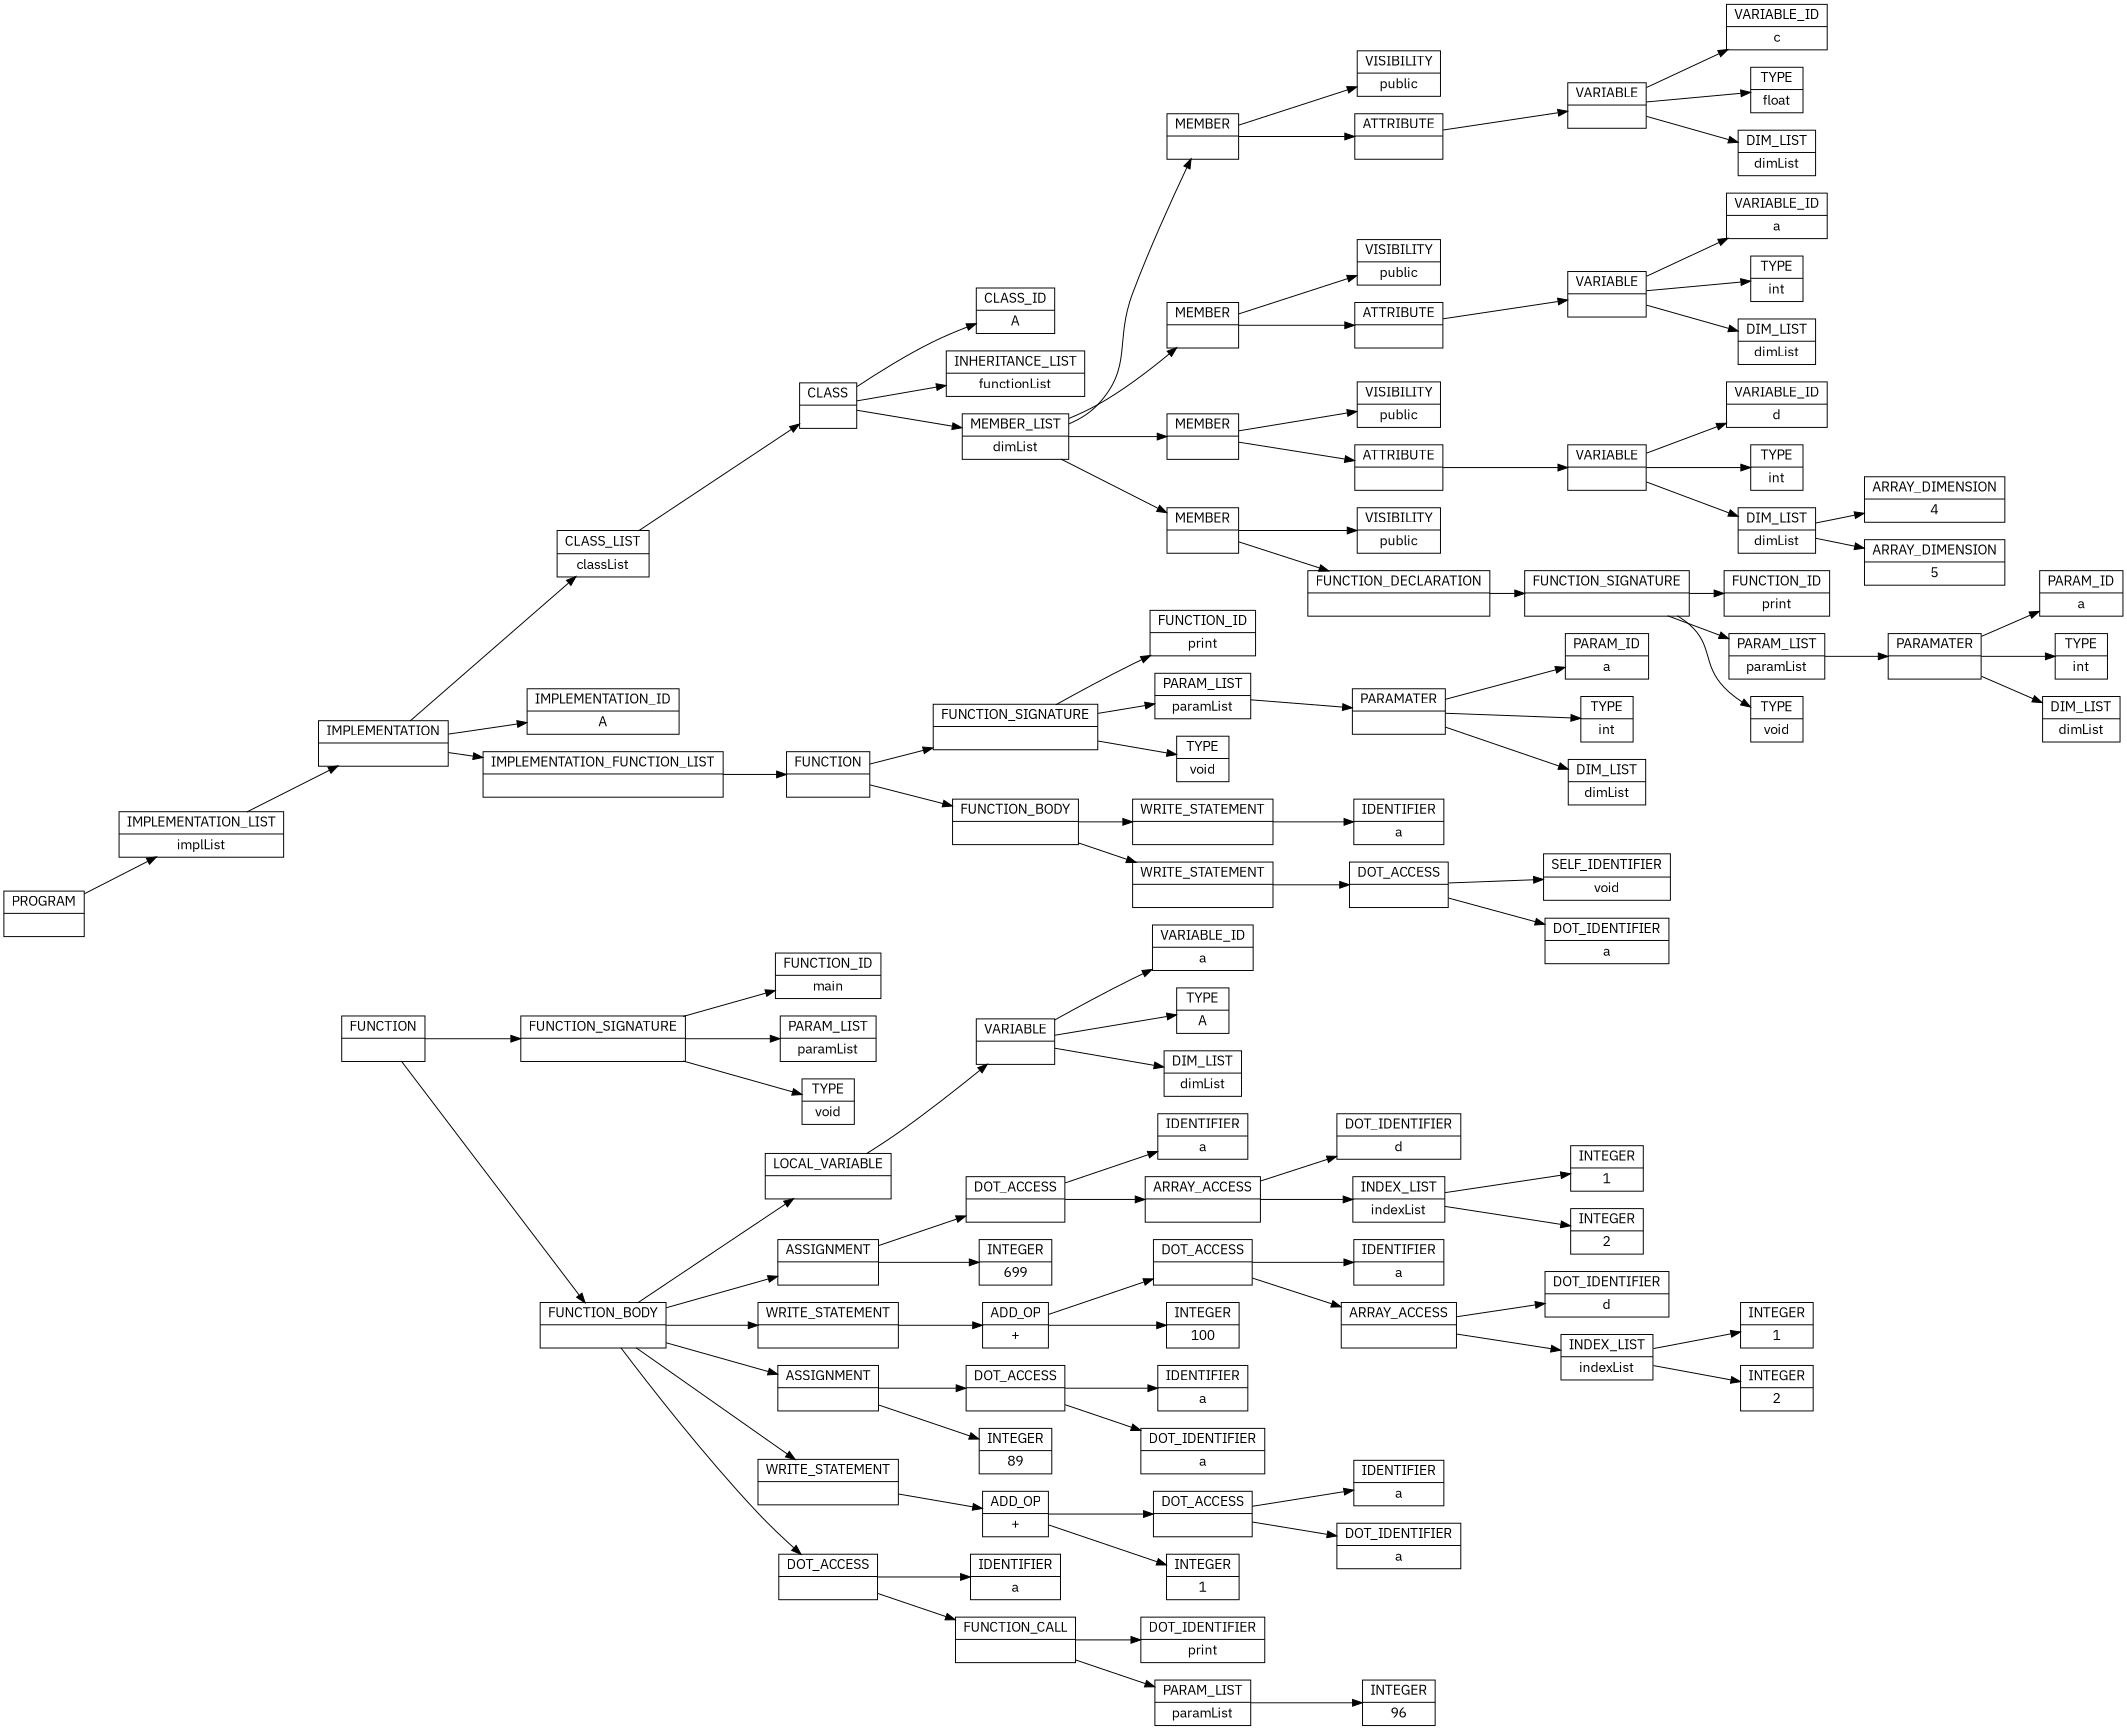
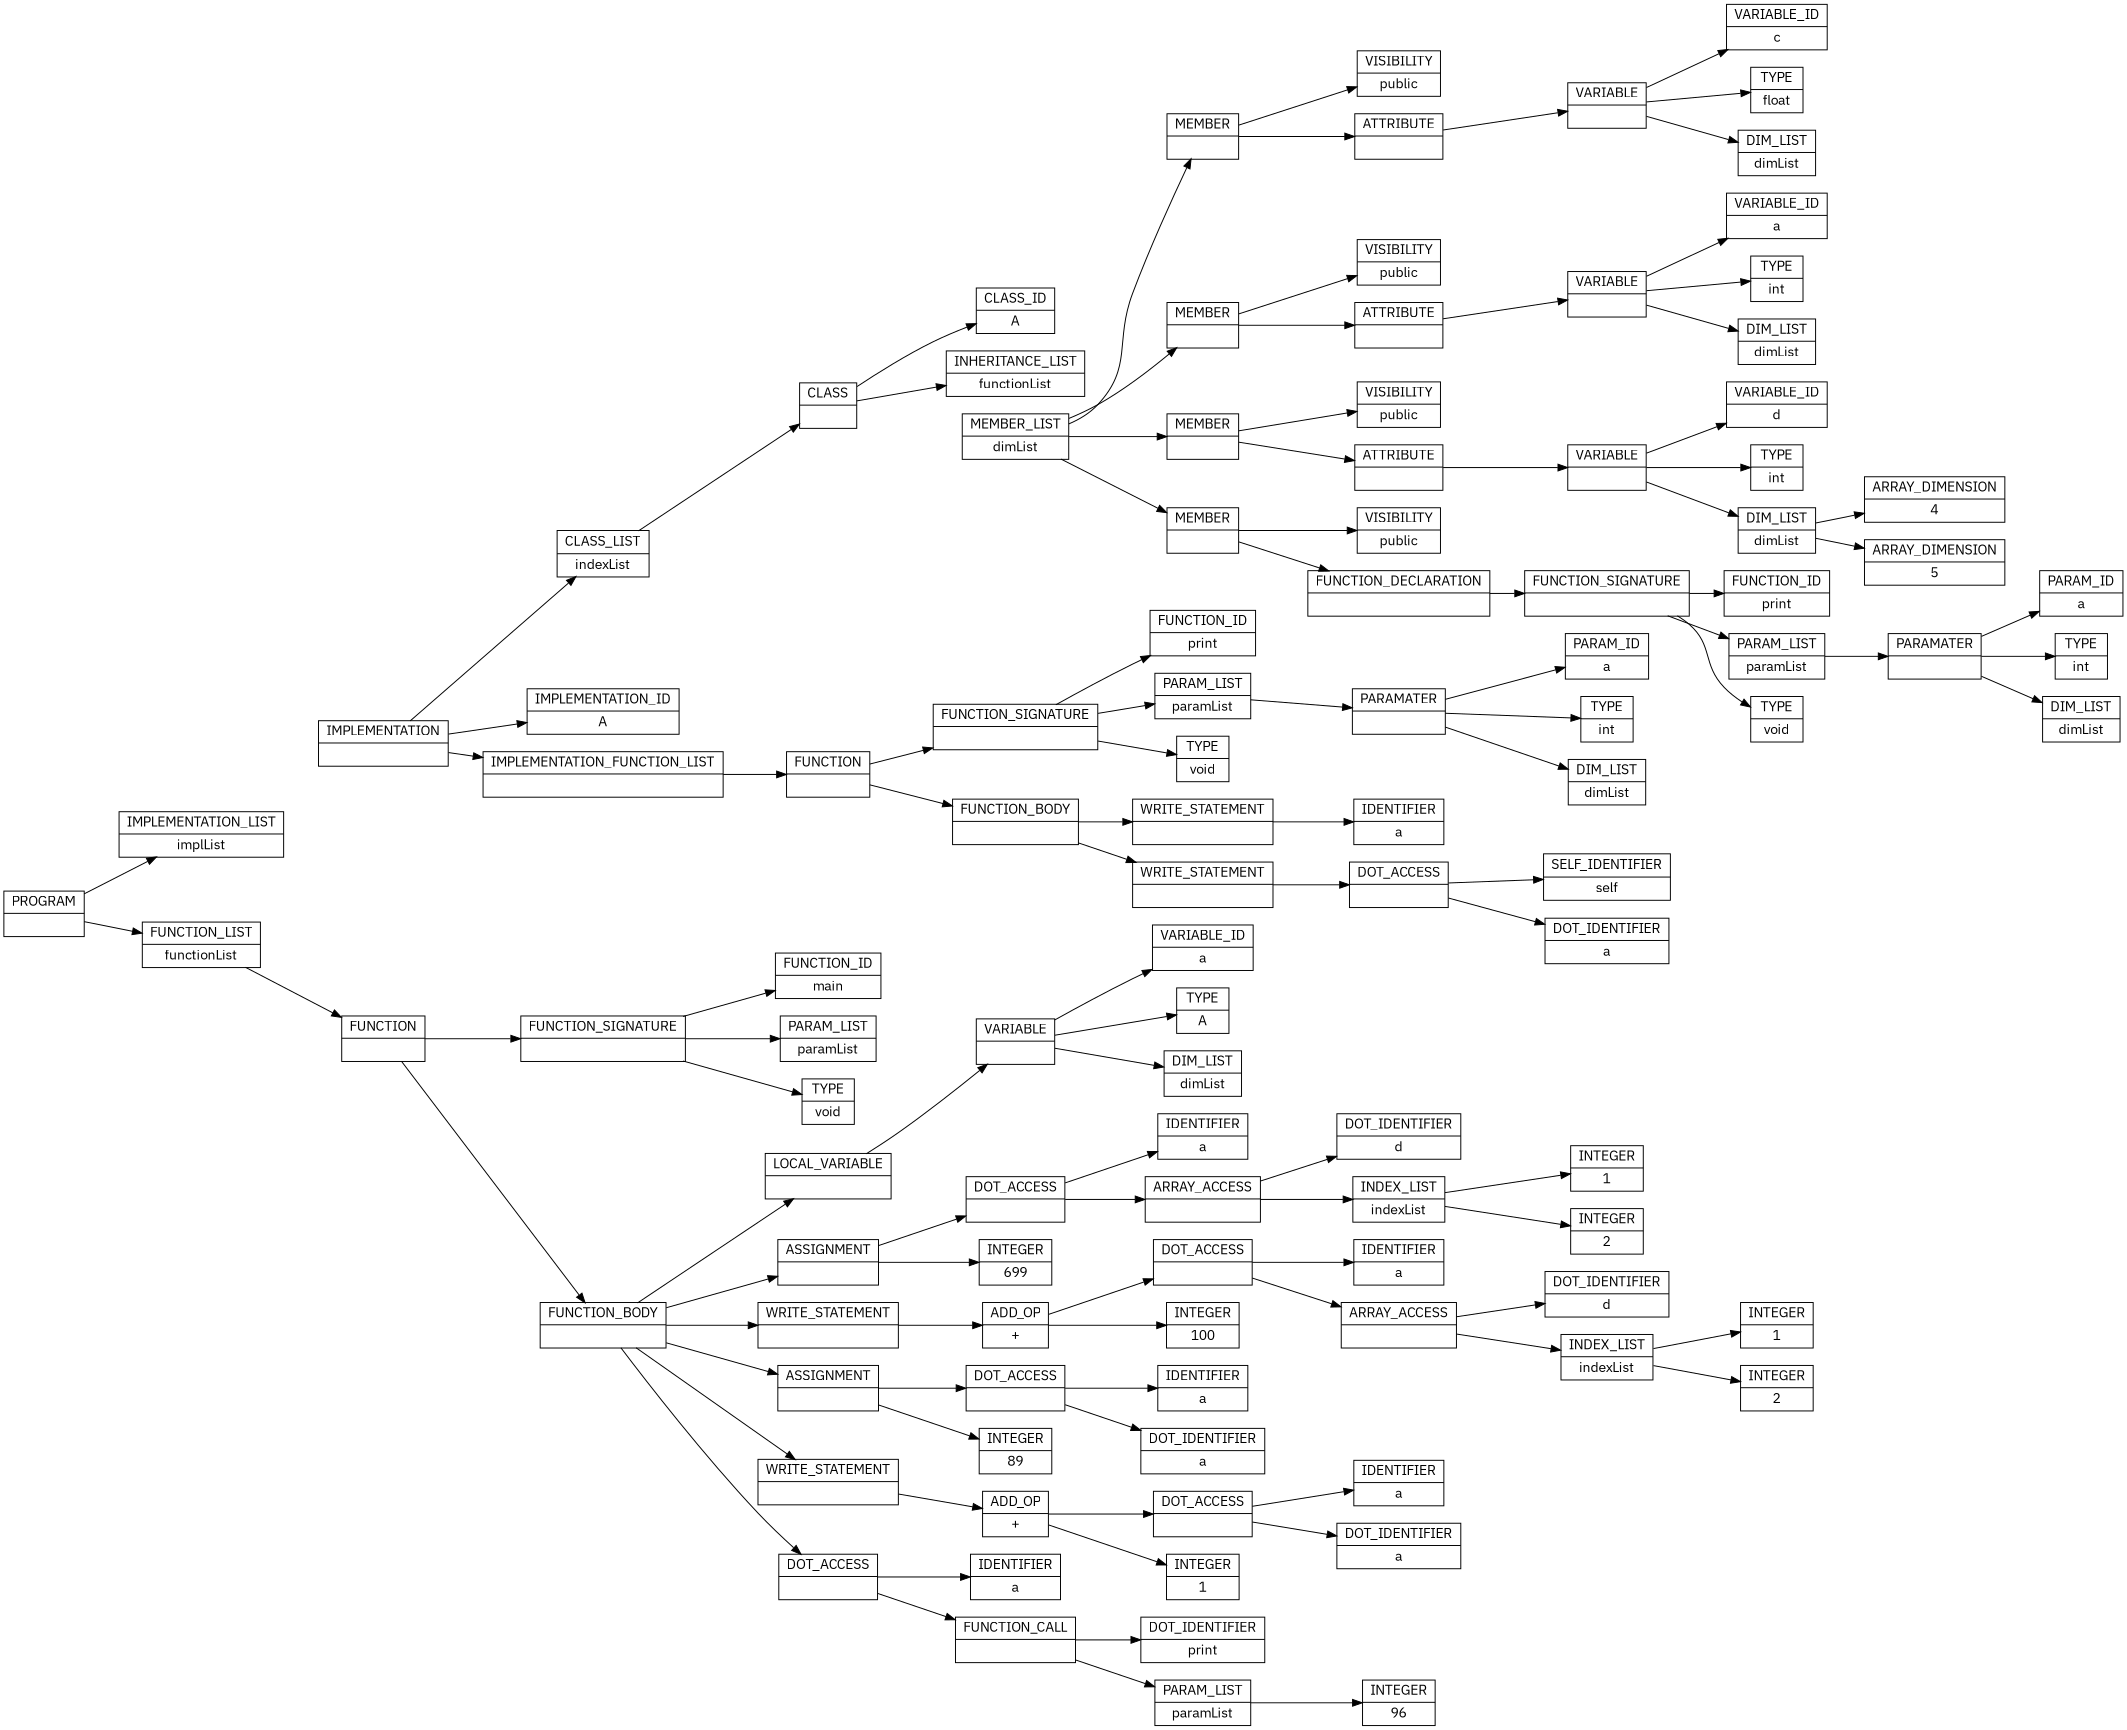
edge "CLASS" -> "MEMBER_LIST": removed
node "CLASS_LIST": text "classList" -> "indexList"
edge "IMPLEMENTATION_LIST" -> "IMPLEMENTATION": removed
node "SELF_IDENTIFIER": text "void" -> "self"
node "FUNCTION_LIST": added
